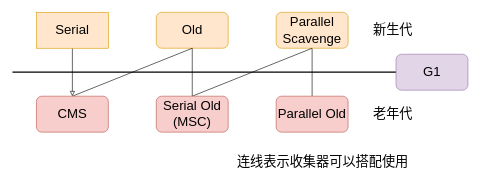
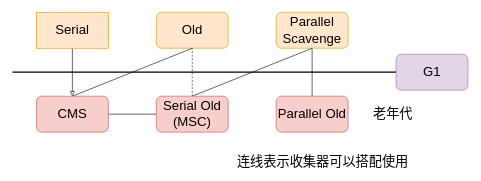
node "新生代": removed
edge "Old" -- "Serial Old (MSC)": style solid -> dashed
edge "CMS" -- "Serial Old (MSC)": added
